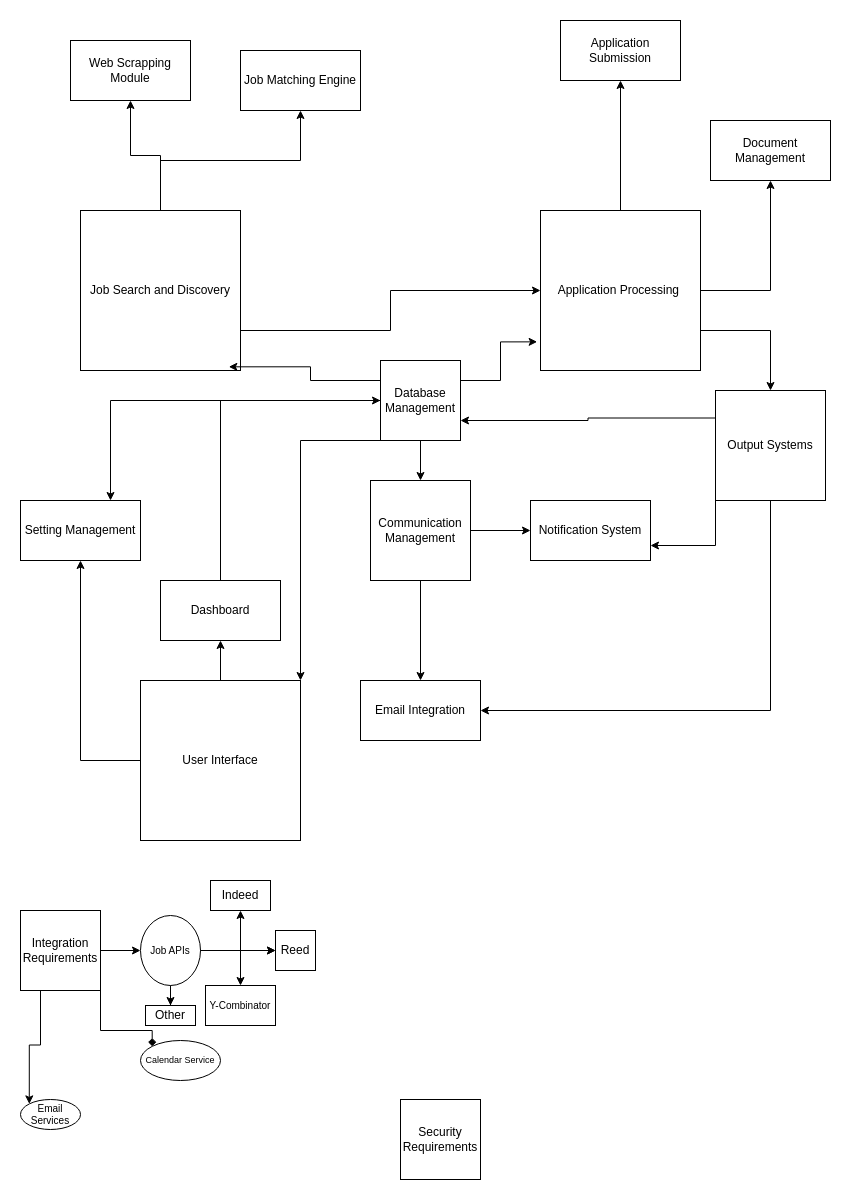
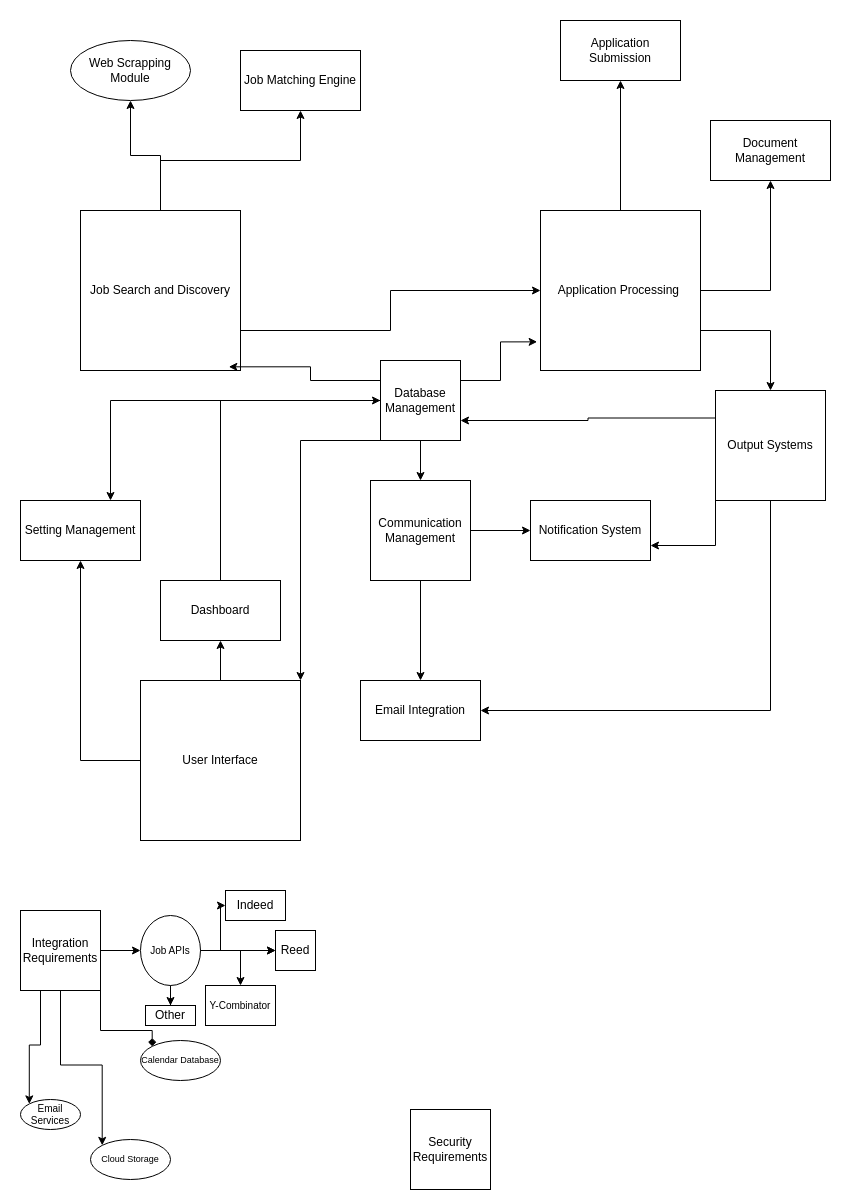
node "Web Scrapping Module": shape rectangle -> ellipse
node "Indeed": moved (241, 896) -> (256, 906)
node "Calendar Service": label "Calendar Service" -> "Calendar Database"
edge "Integration Requirements" -> "Cloud Storage": added
node "Security Requirements": moved (441, 1140) -> (451, 1150)
node "Cloud Storage": added
